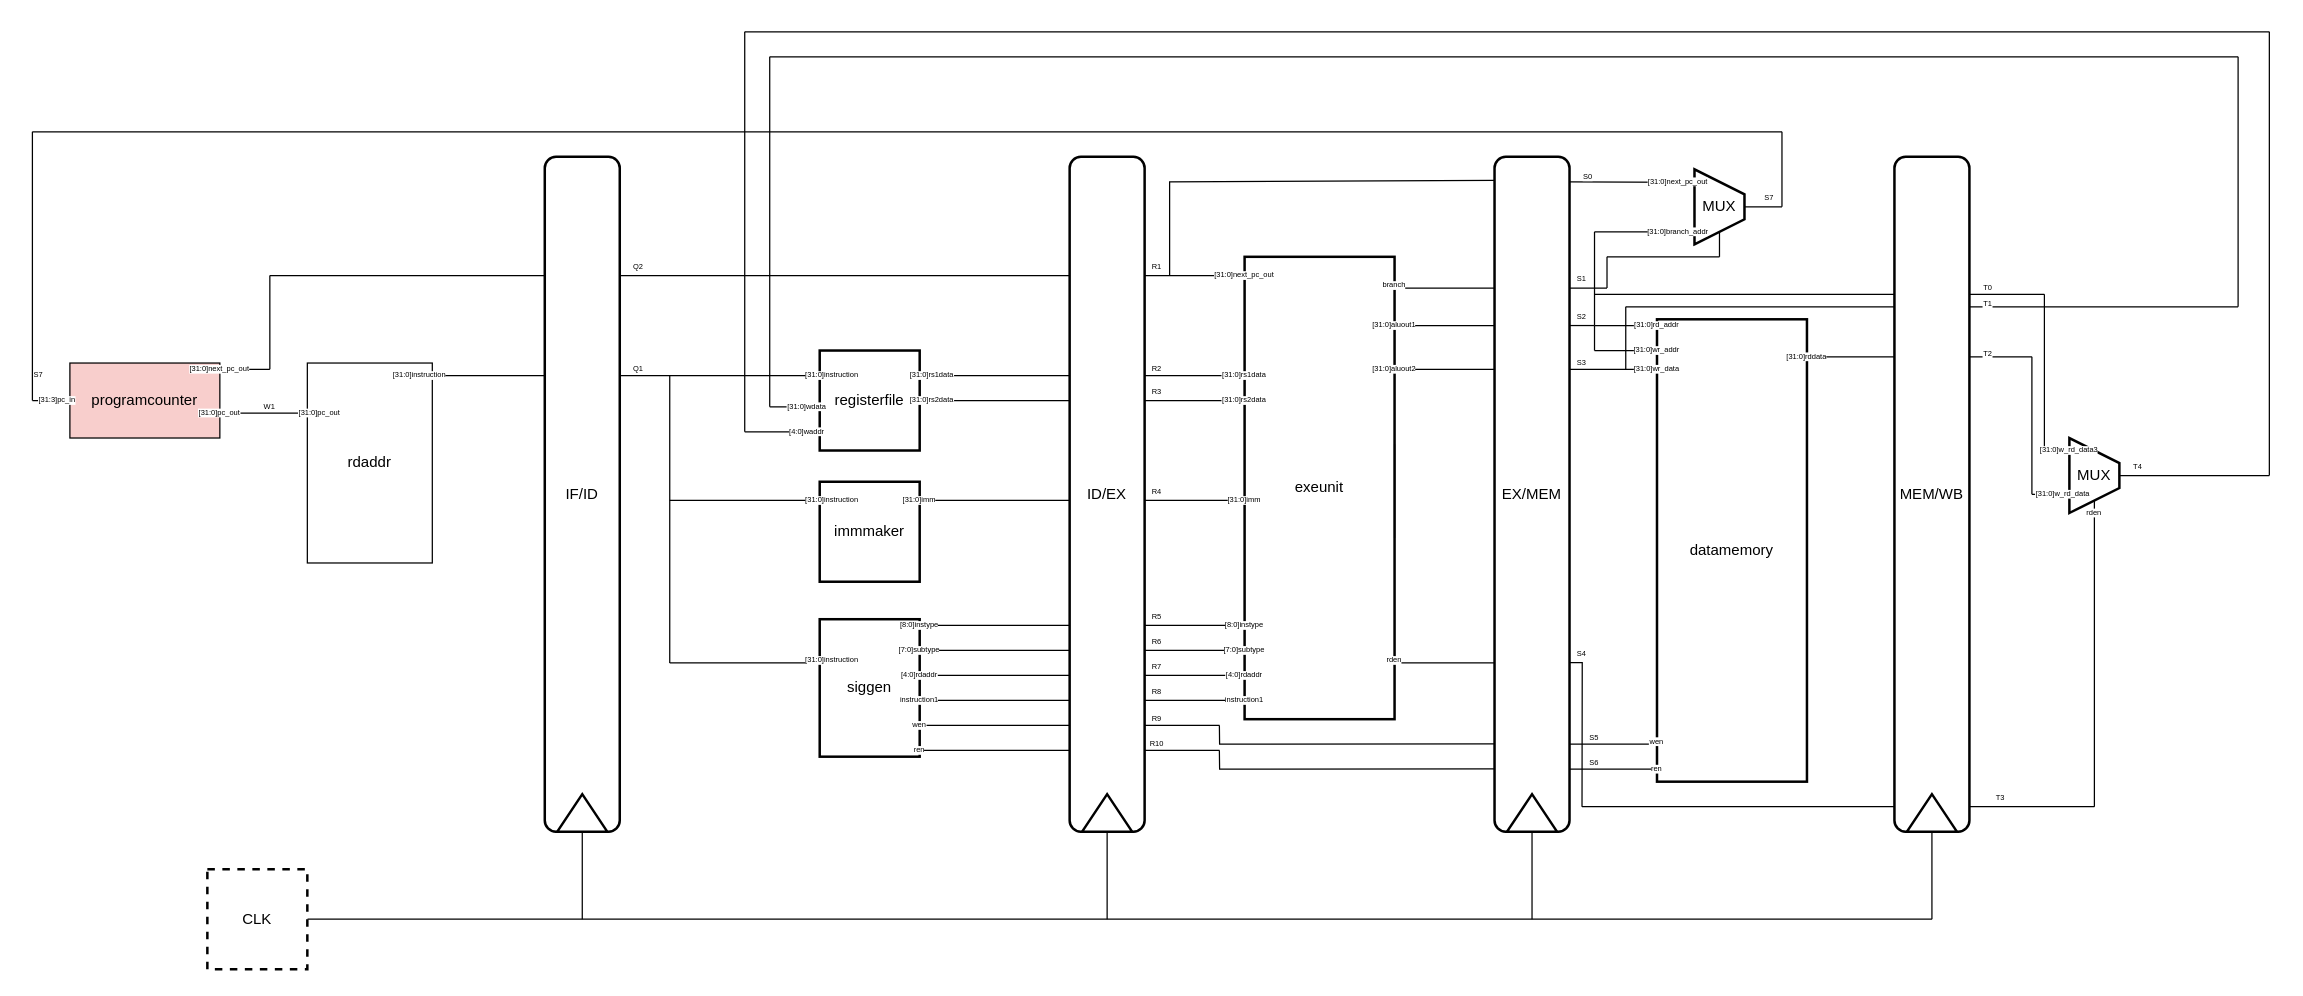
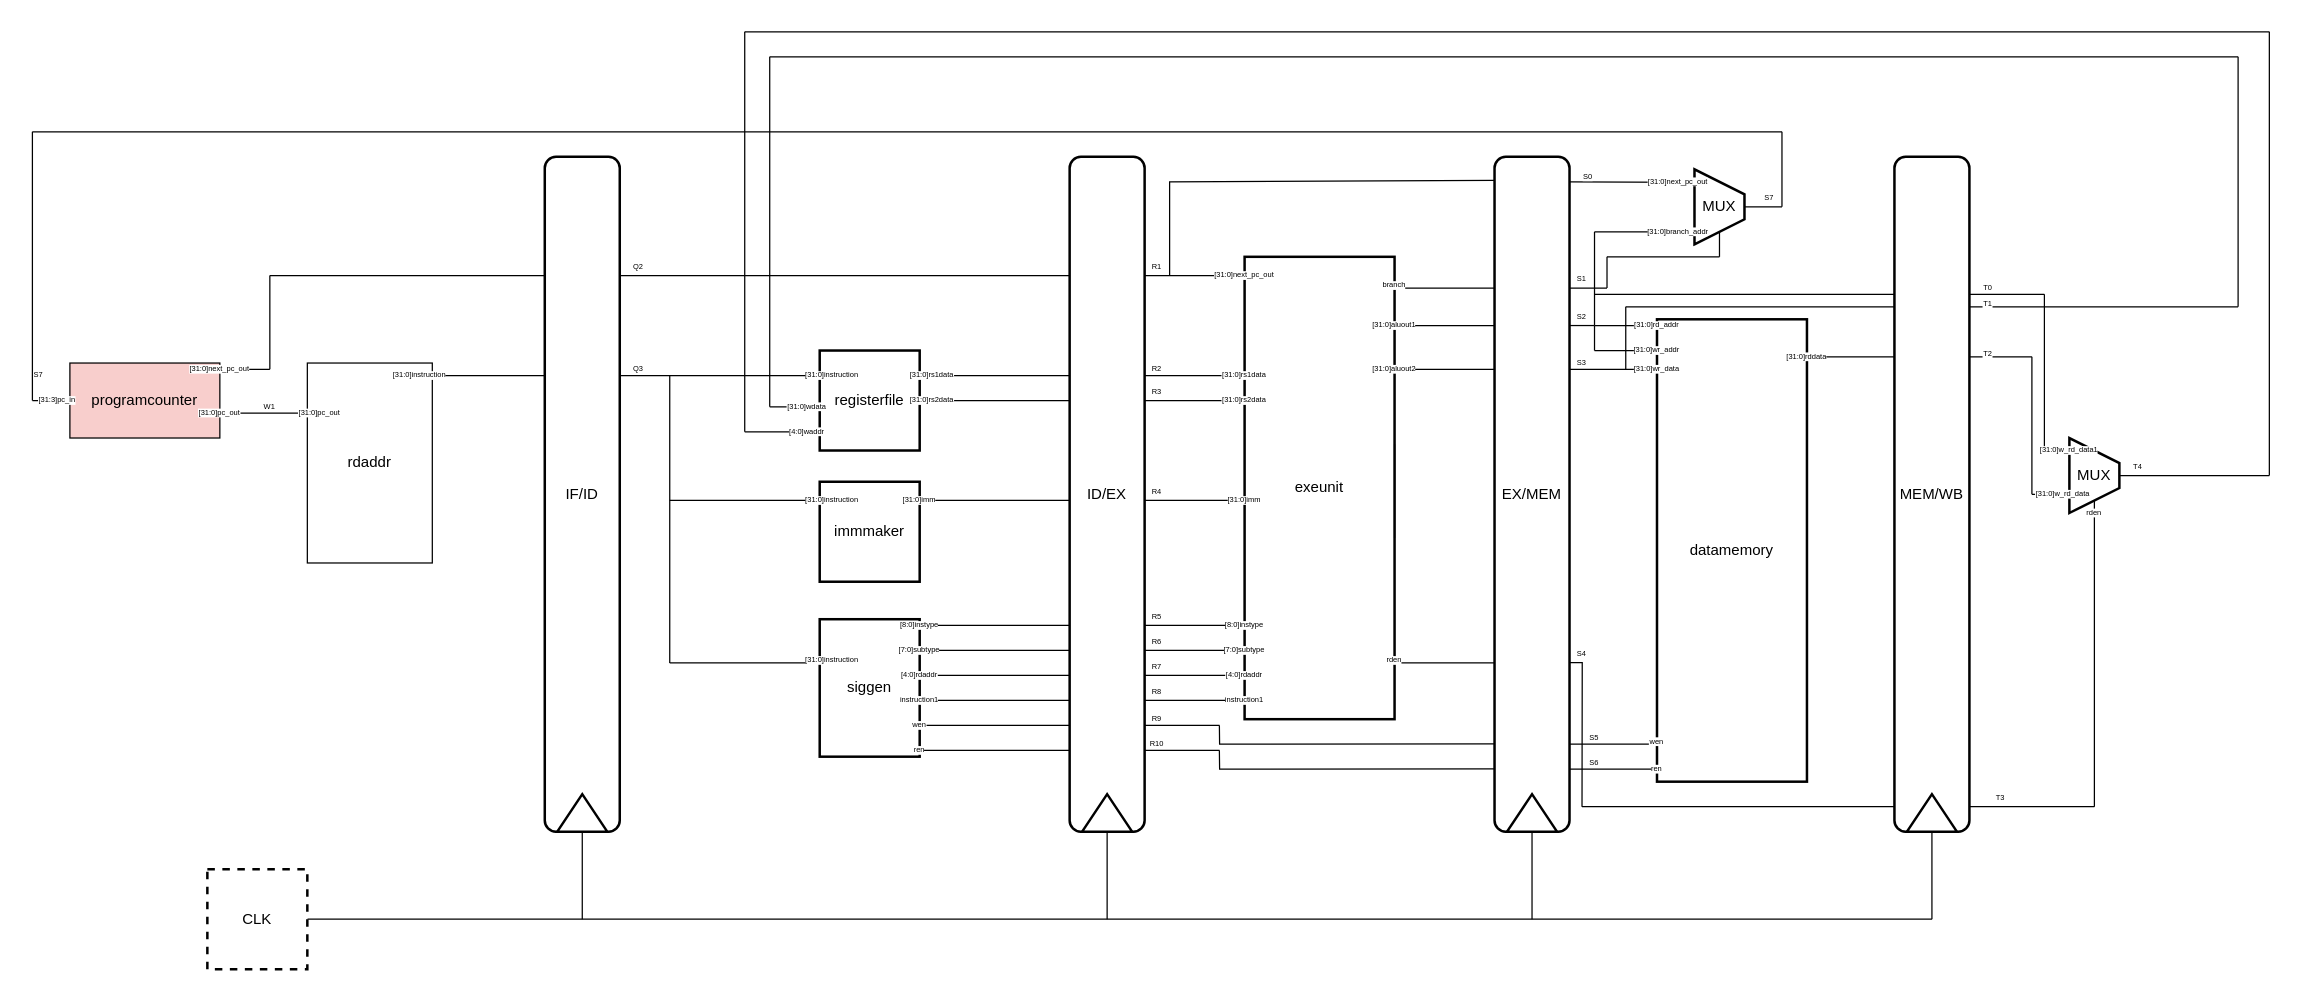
node "Q1": label "Q1" -> "Q3"
node "[31:0]w_rd_data3": label "[31:0]w_rd_data3" -> "[31:0]w_rd_data1"
